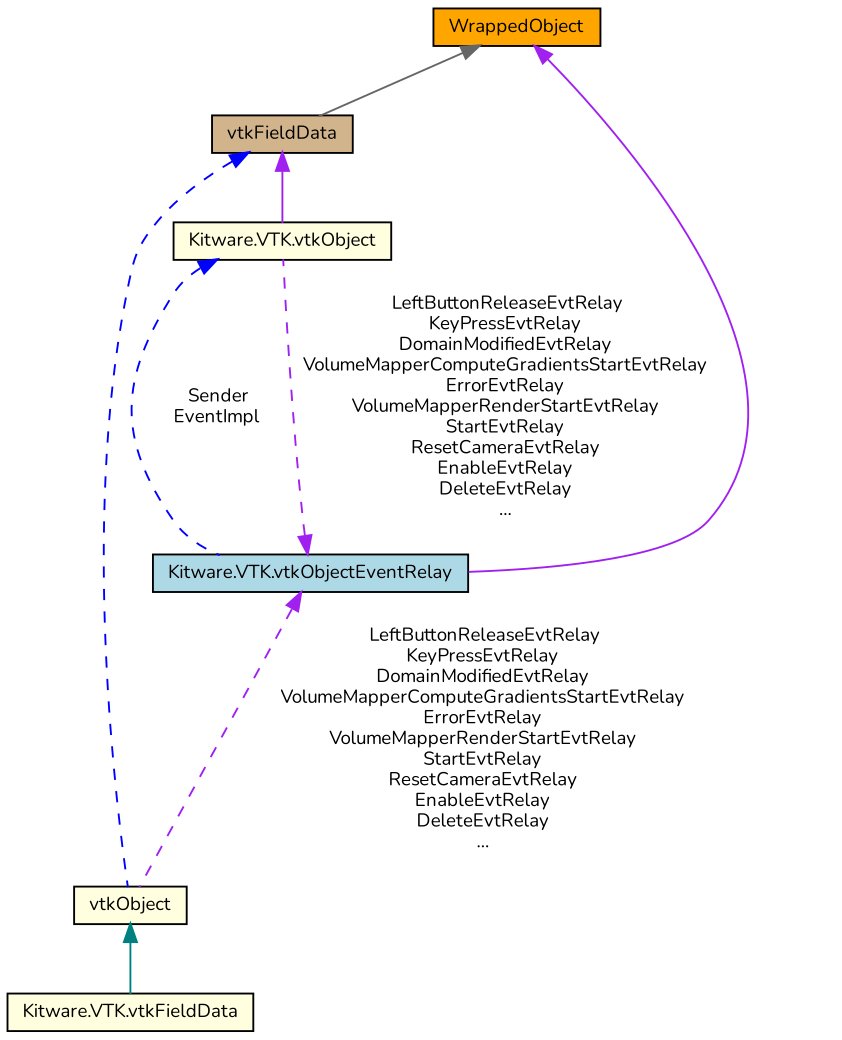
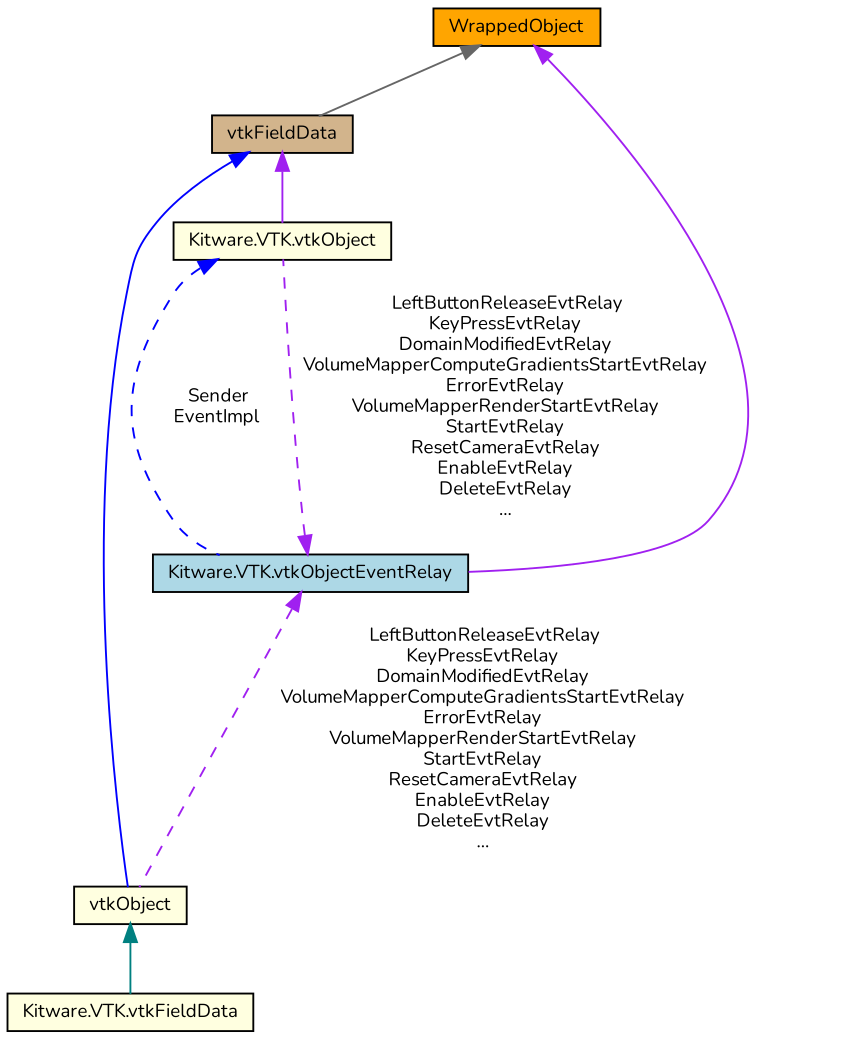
edge "vtkObject" -> "vtkFieldData": style dashed -> solid
